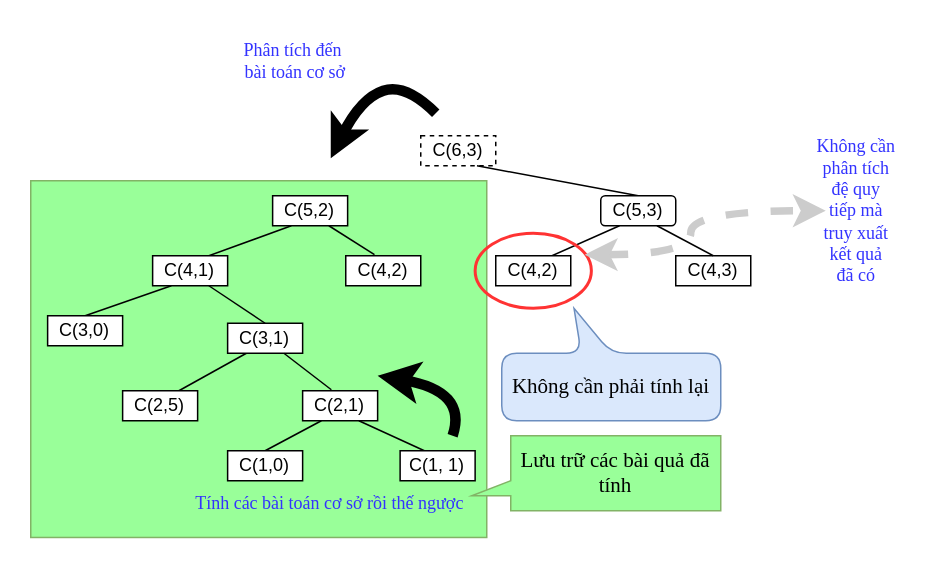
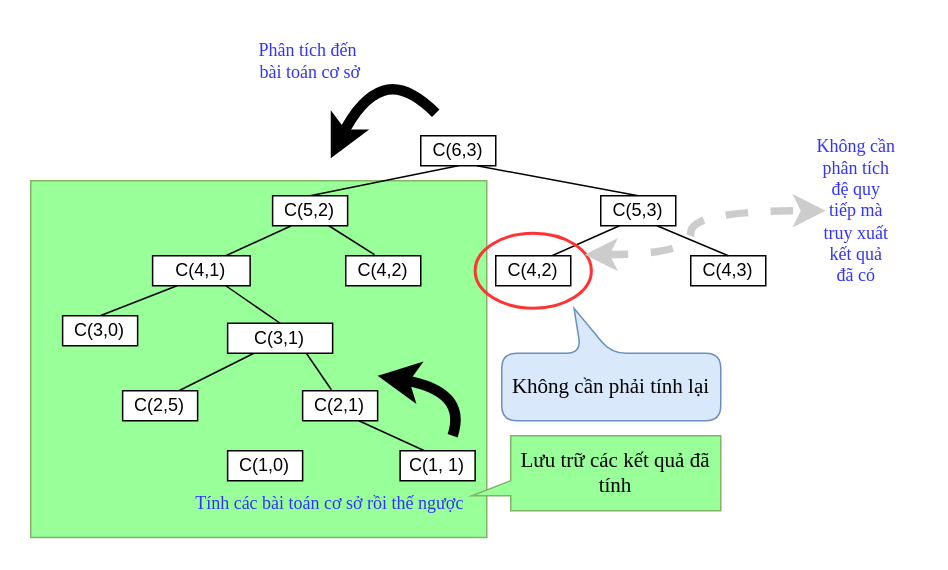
node "Phân tích đến bài toán cơ sở": moved (295, 61) -> (310, 61)
node "C(6,3)": style dashed -> solid
edge "C(6,3)" -- "C(5,2)": added
node "C(5,3)": shape rounded rectangle -> rectangle
node "C(4,1)": size 75x30 -> 98x30
node "C(4,3)": moved (713, 271) -> (728, 271)
node "C(3,0)": moved (85, 331) -> (100, 331)
node "C(3,1)": size 75x30 -> 105x30
edge "C(2,1)" -- "C(1,0)": removed
node "Lưu trữ các bài quả đã tính": label "Lưu trữ các bài quả đã tính" -> "Lưu trữ các kết quả đã tính"
